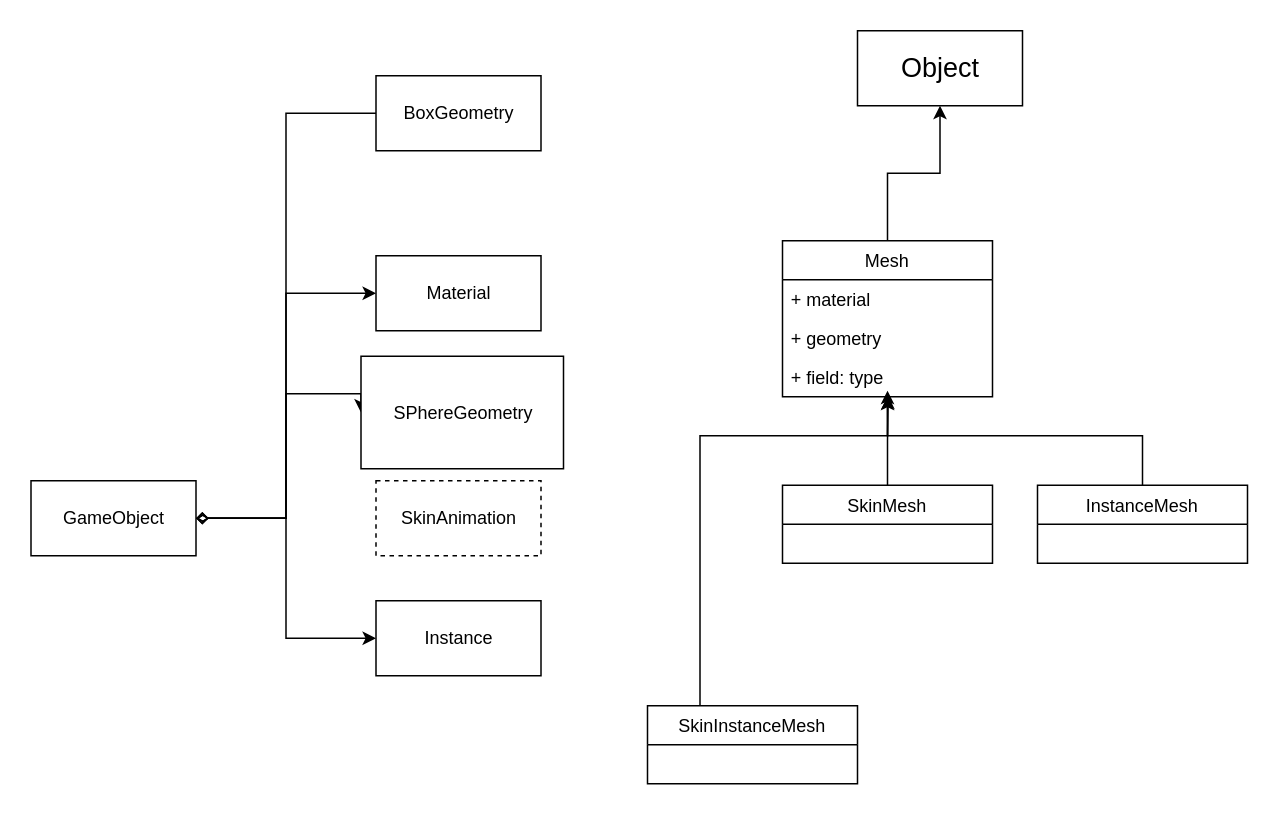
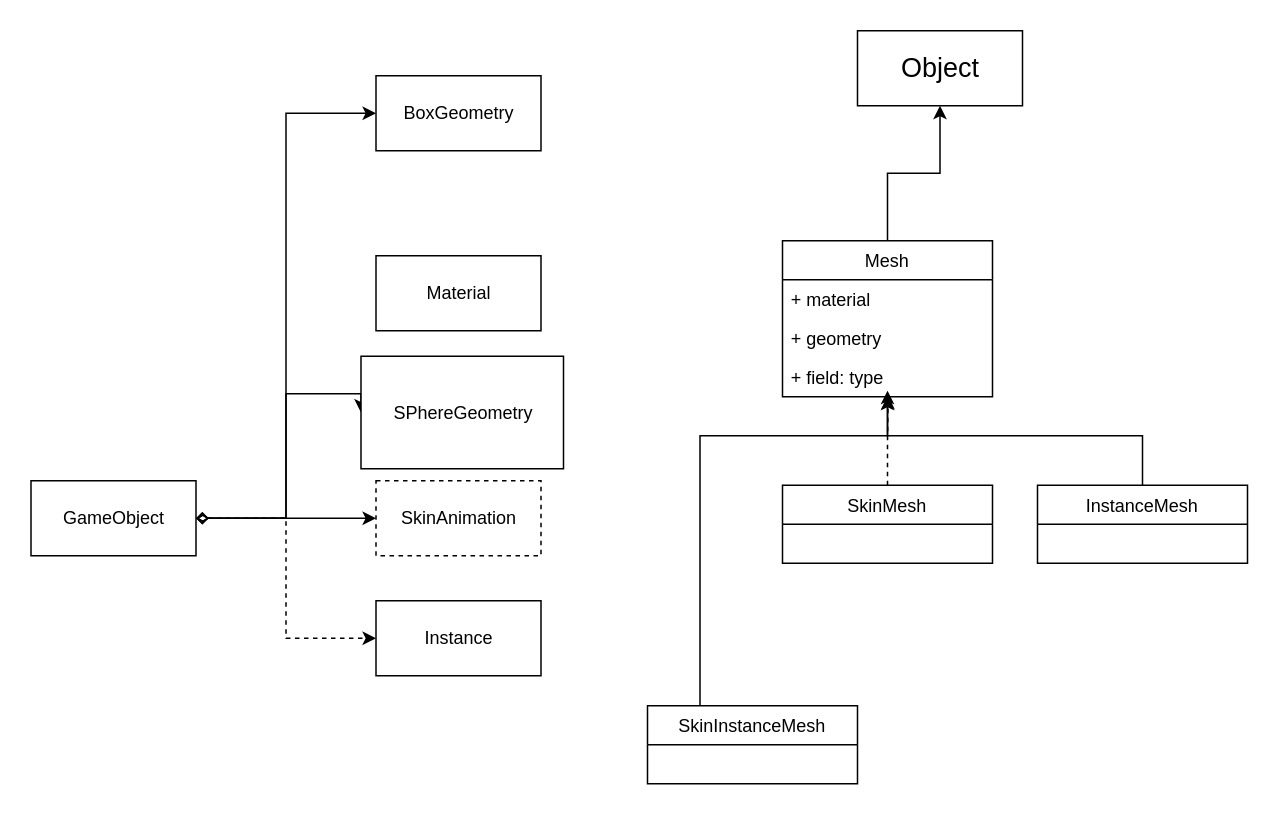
edge "BoxGeometry" -> "GameObject": arrowhead none -> classic
edge "Material" -- "GameObject": now "SkinAnimation" -- "GameObject"
edge "SkinMesh" -> "+ field: type": style solid -> dashed
edge "GameObject" -- "Instance": style solid -> dashed
